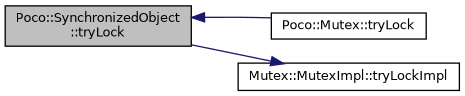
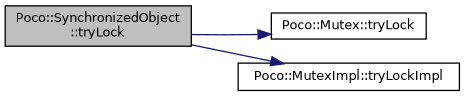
edge "Poco::Mutex::tryLock" -> "Poco::SynchronizedObject ::tryLock": reversed
node "Mutex::MutexImpl::tryLockImpl": label "Mutex::MutexImpl::tryLockImpl" -> "Poco::MutexImpl::tryLockImpl"
